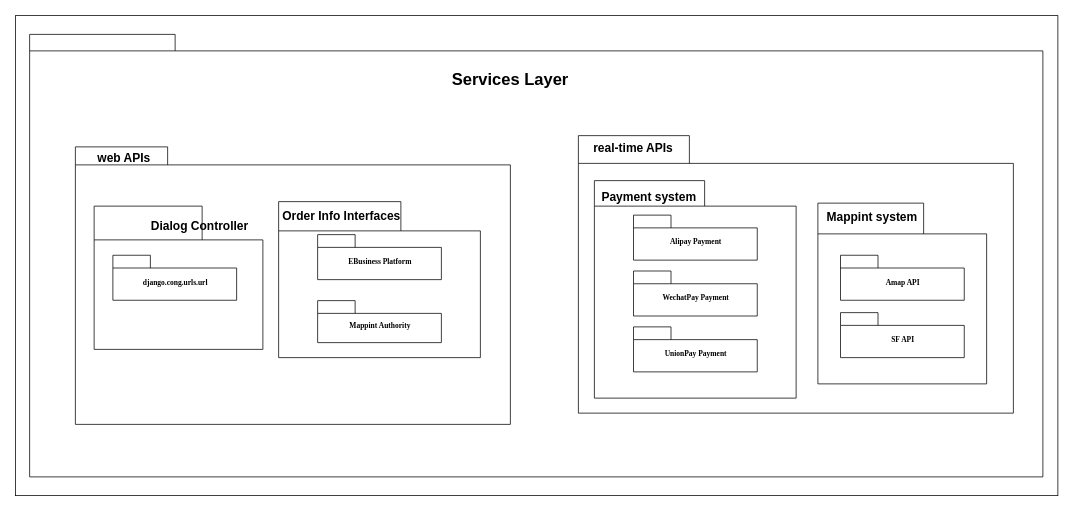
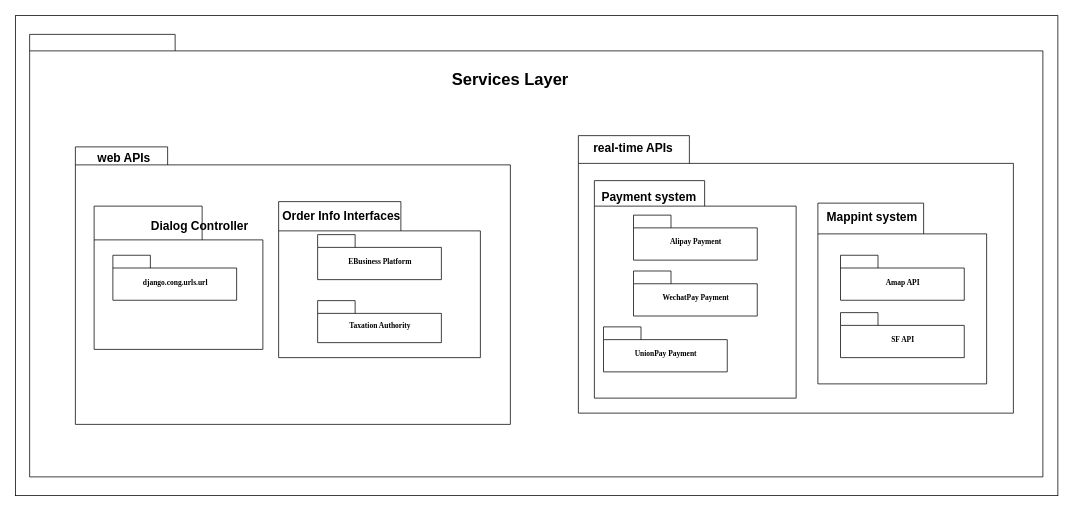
node "Mappint Authority": label "Mappint Authority" -> "Taxation Authority"
node "UnionPay Payment": moved (695, 349) -> (665, 349)
